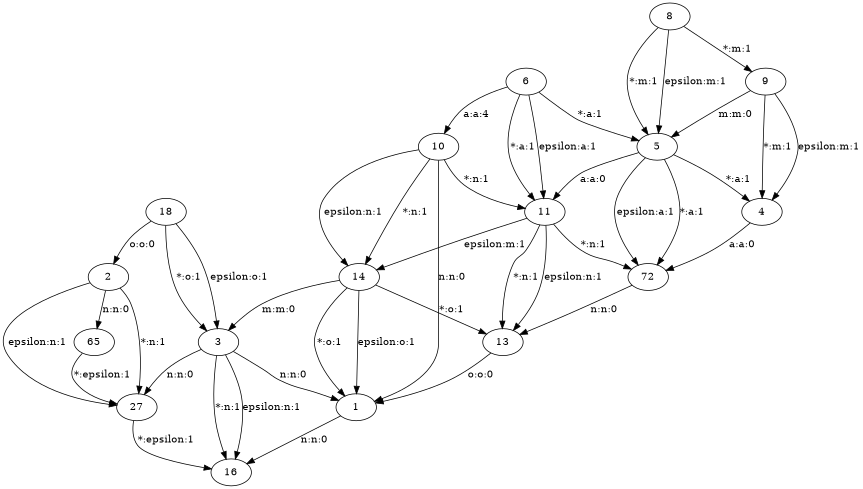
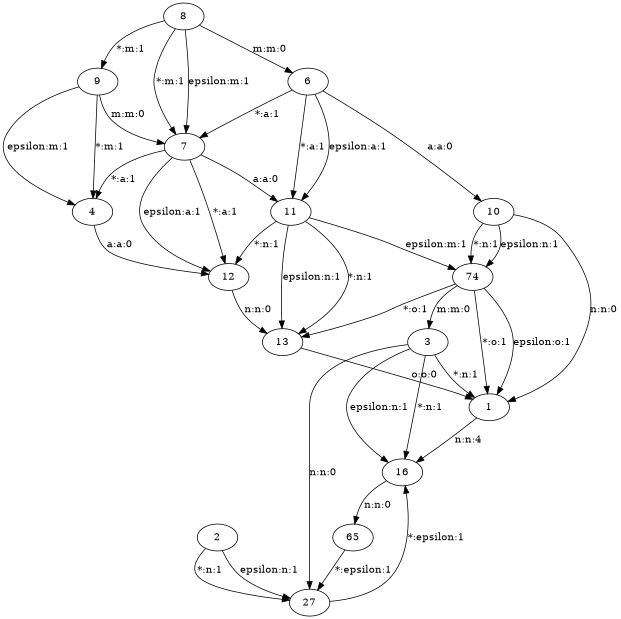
edge "8" -> "6": added, label "m:m:0"
edge "6" -> "10": label "a:a:4" -> "a:a:0"
node "5": label "5" -> "7"
edge "10" -> "11": removed, label "*:n:1"
node "18": removed
node "14": label "14" -> "74"
node "72": label "72" -> "12"
edge "2" -> "65": now "16" -> "65"
edge "3" -> "1": label "n:n:0" -> "*:n:1"
edge "1" -> "16": label "n:n:0" -> "n:n:4"
